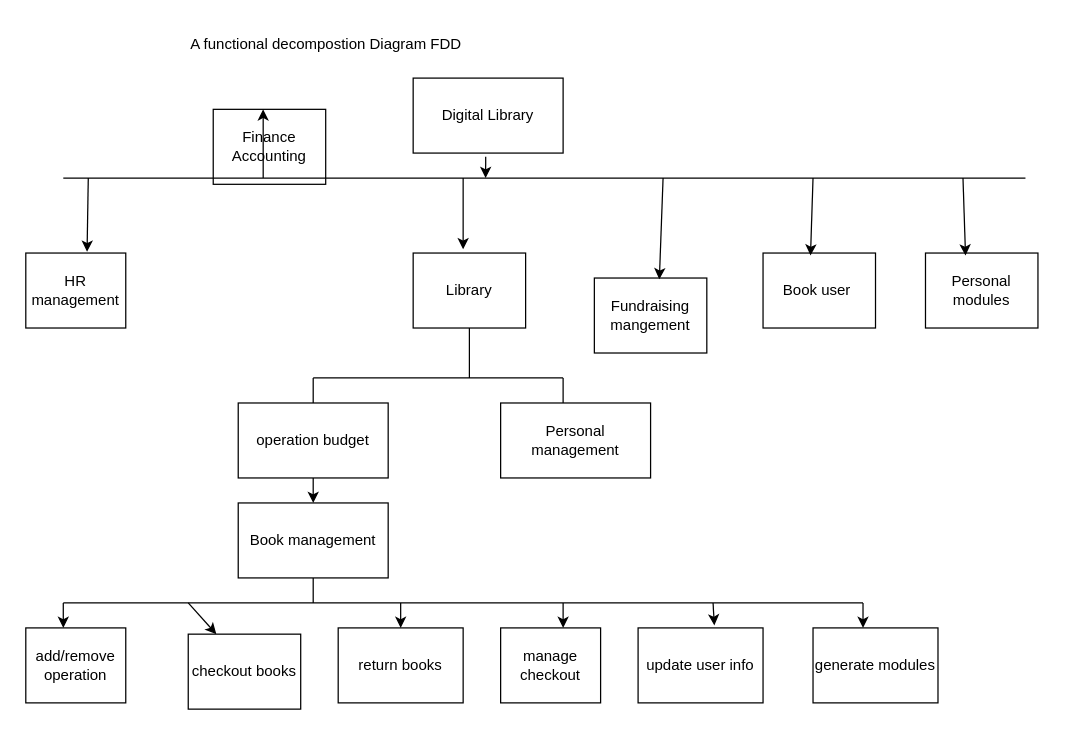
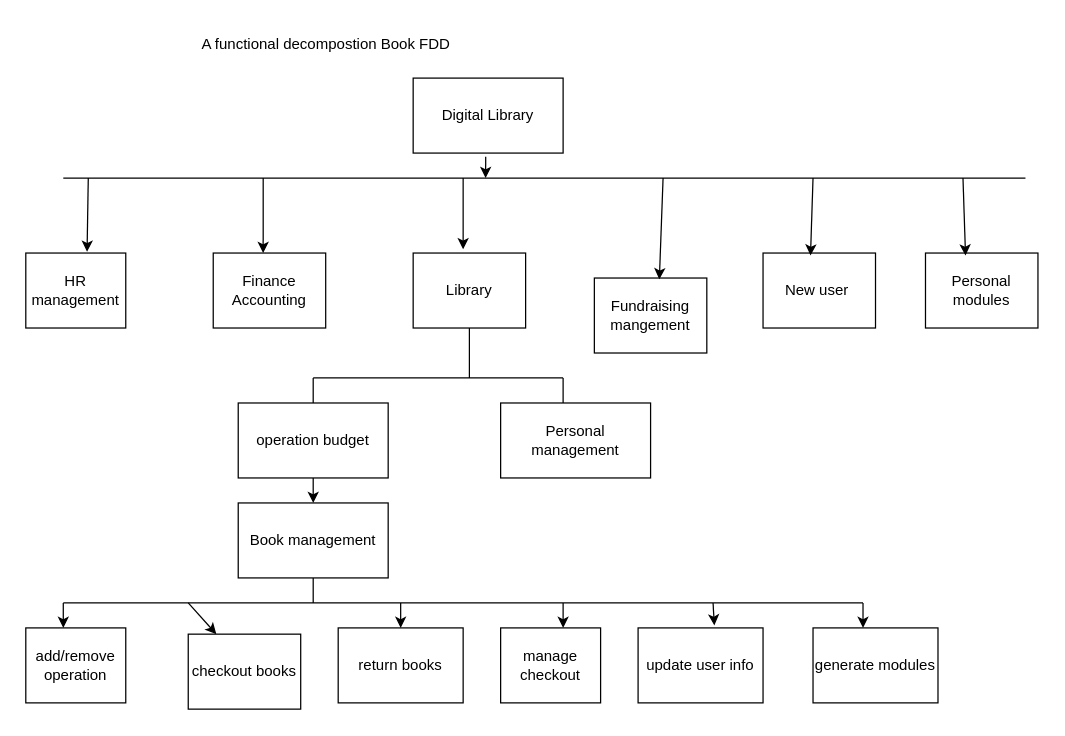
node "A functional decompostion Diagram FDD": label "A functional decompostion Diagram FDD" -> "A functional decompostion Book FDD"
node "Finance Accounting": moved (269, 147) -> (269, 291)
node "Book user": label "Book user" -> "New user"
